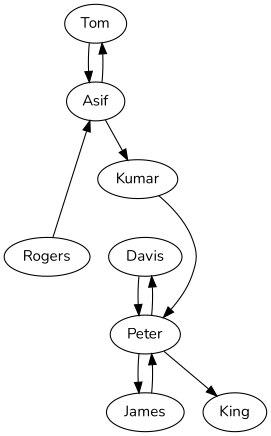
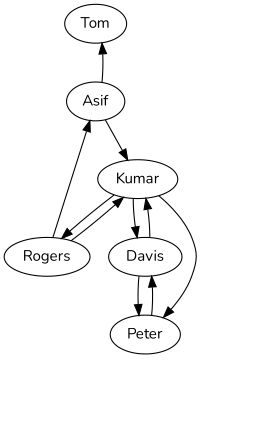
edge "Tom" -> "Asif": removed
edge "Kumar" -> "Rogers": added
edge "Kumar" -> "Davis": added
edge "Rogers" -> "Kumar": added
edge "Davis" -> "Kumar": added
node "James": removed
node "King": removed
